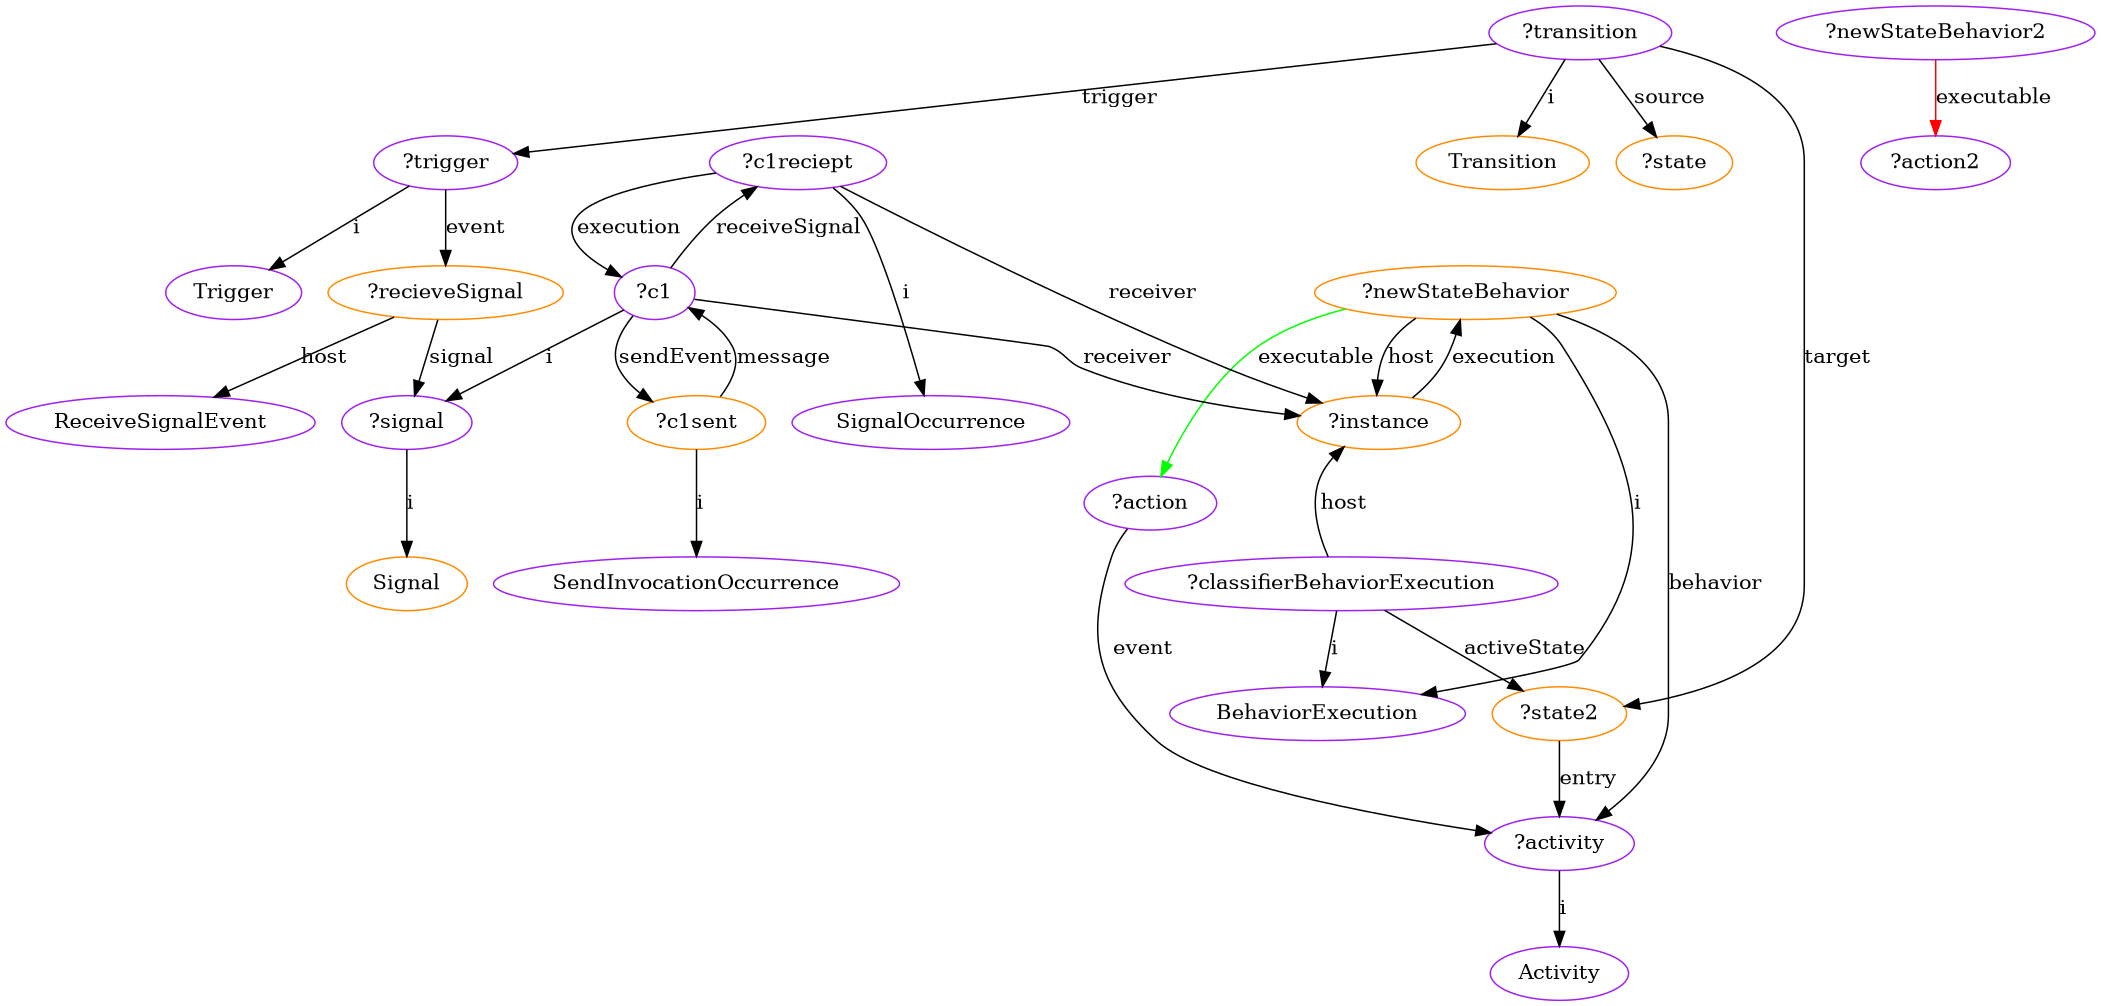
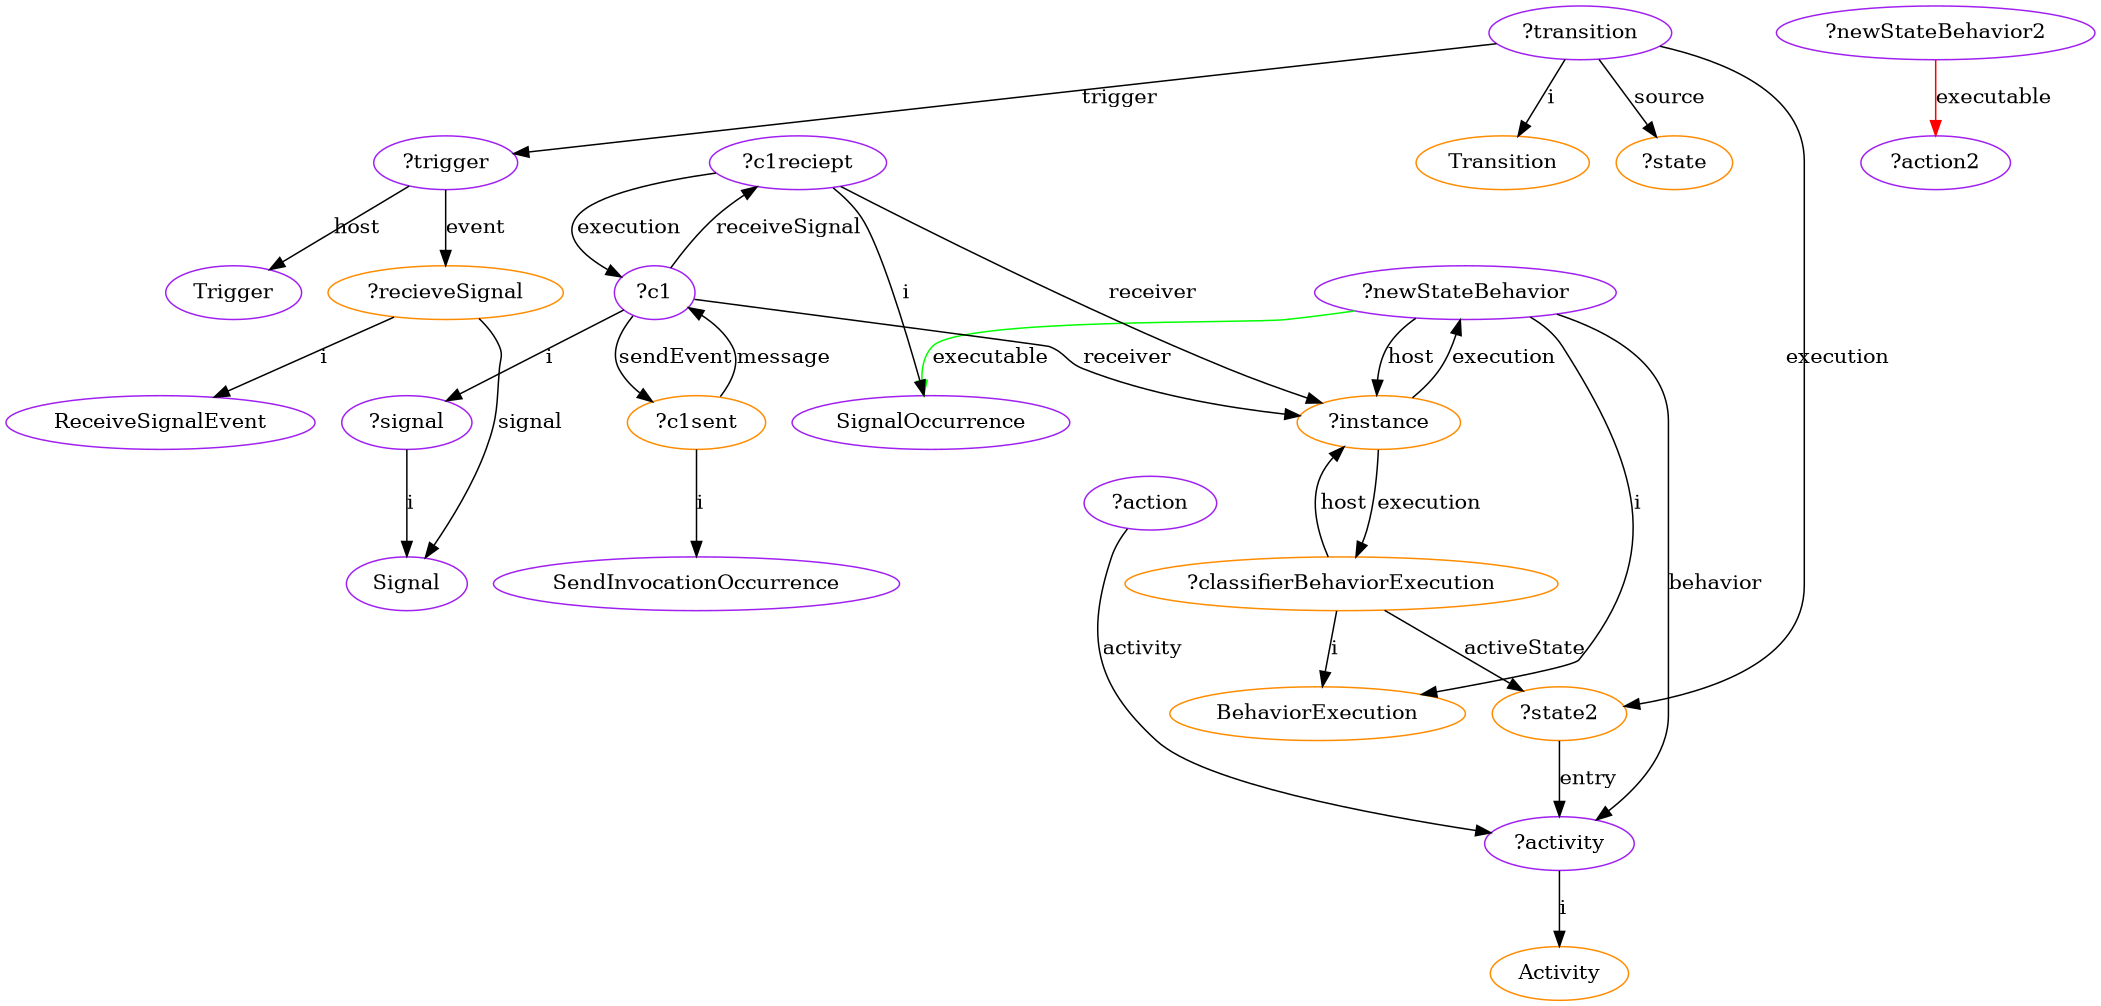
edge "?trigger" -> "Trigger": label "i" -> "host"
node "?newStateBehavior": color darkorange -> purple
edge "?recieveSignal" -> "?signal": now "?recieveSignal" -> "Signal"
edge "?recieveSignal" -> "ReceiveSignalEvent": label "host" -> "i"
edge "?transition" -> "?state2": label "target" -> "execution"
edge "?newStateBehavior" -> "?action": now "?newStateBehavior" -> "SignalOccurrence"
edge "?instance" -> "?classifierBehaviorExecution": added, label "execution"
node "Signal": color darkorange -> purple
node "?classifierBehaviorExecution": color purple -> darkorange
edge "?action" -> "?activity": label "event" -> "activity"
node "BehaviorExecution": color purple -> darkorange
node "Activity": color purple -> darkorange
